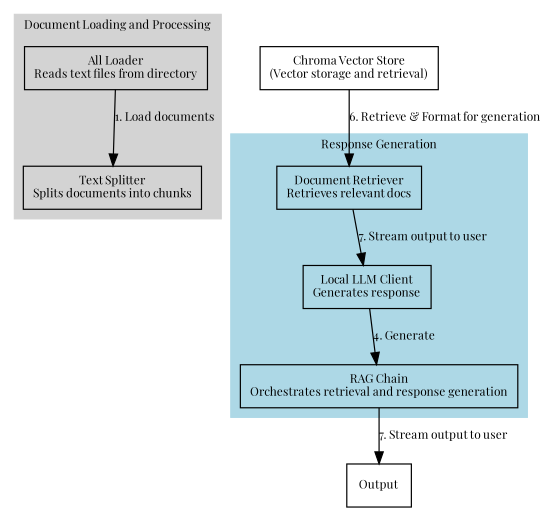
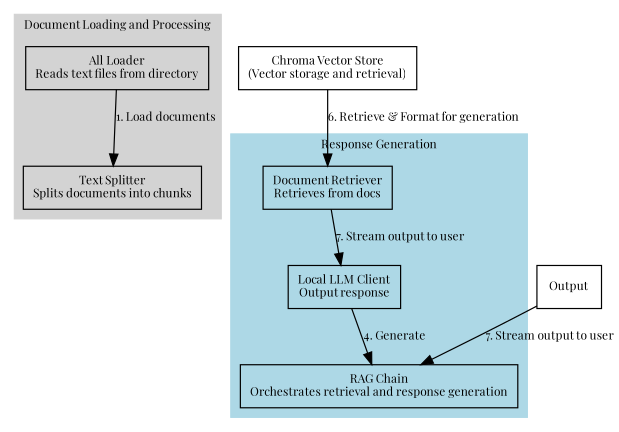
node "Document Retriever Retrieves relevant docs": label "Document Retriever Retrieves relevant docs" -> "Document Retriever Retrieves from docs"
node "Local LLM Client Generates response": label "Local LLM Client Generates response" -> "Local LLM Client Output response"
edge "RAG Chain Orchestrates retrieval and response generation" -> "Output": reversed
